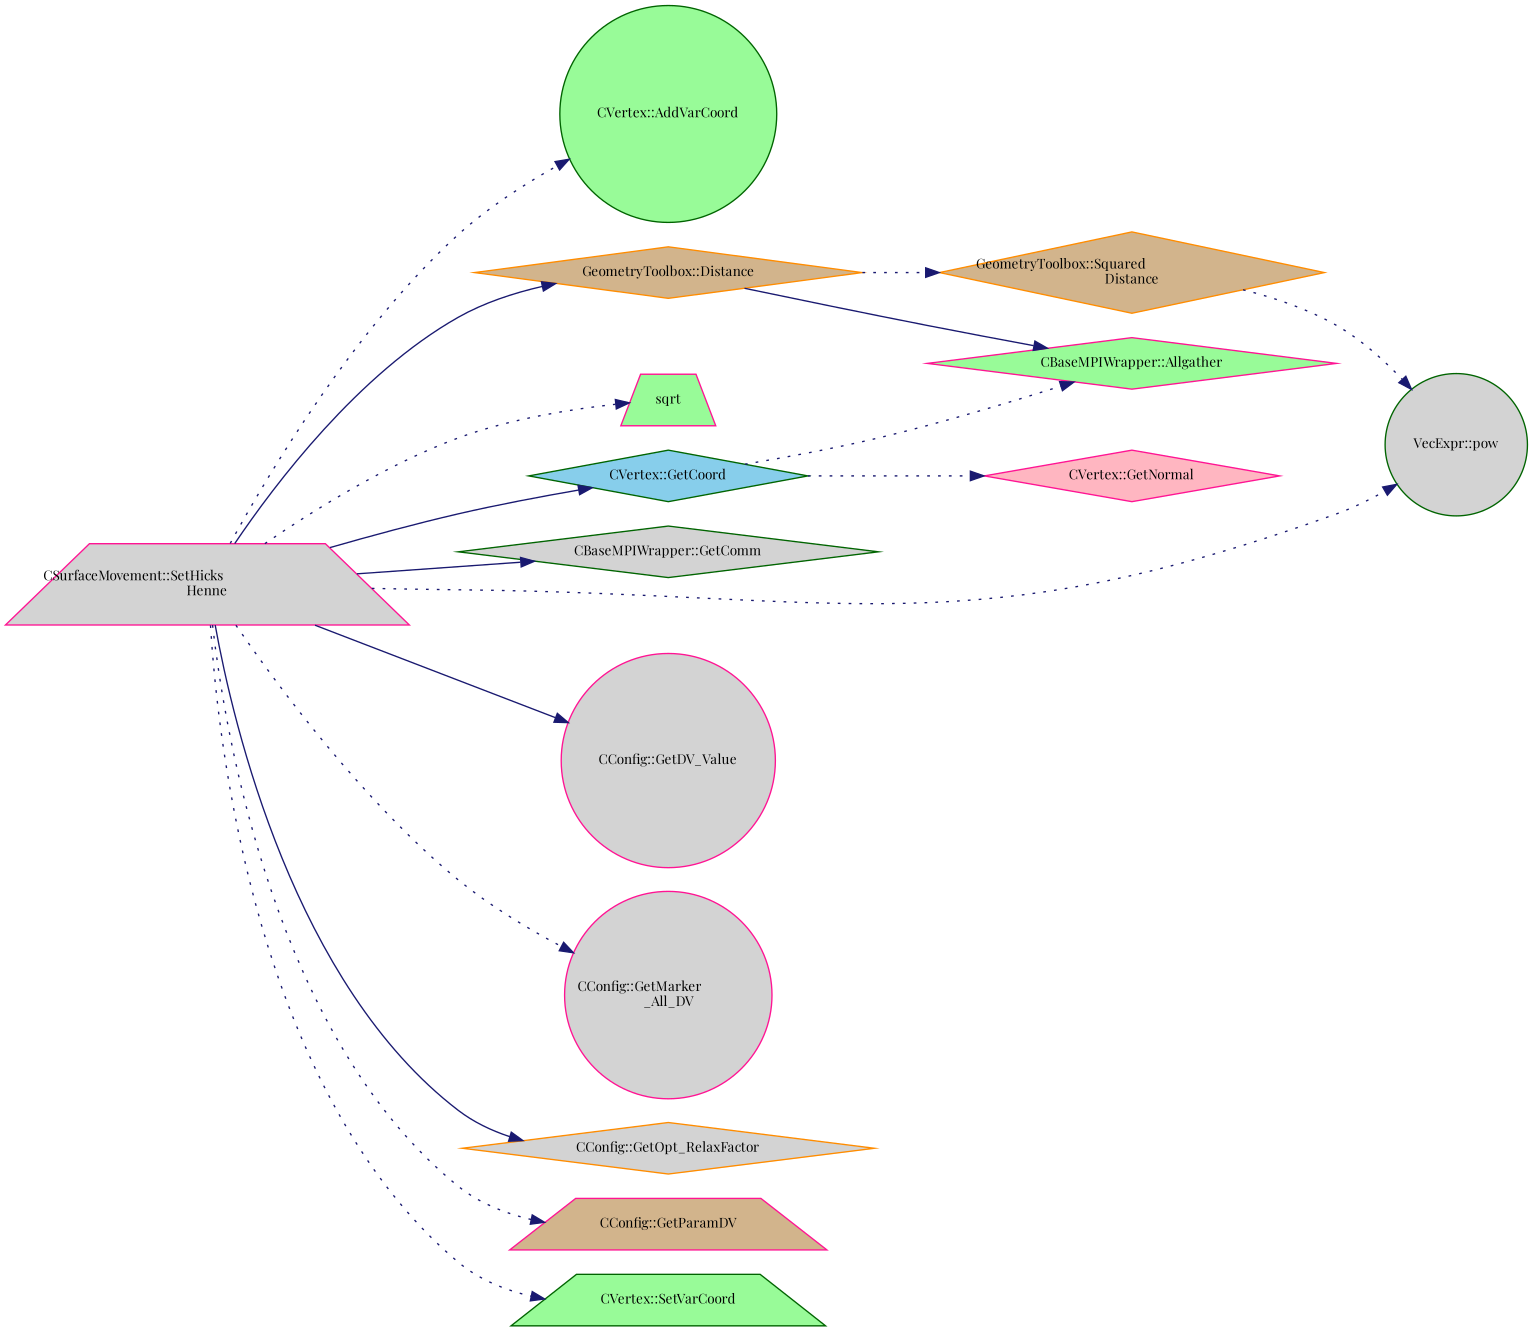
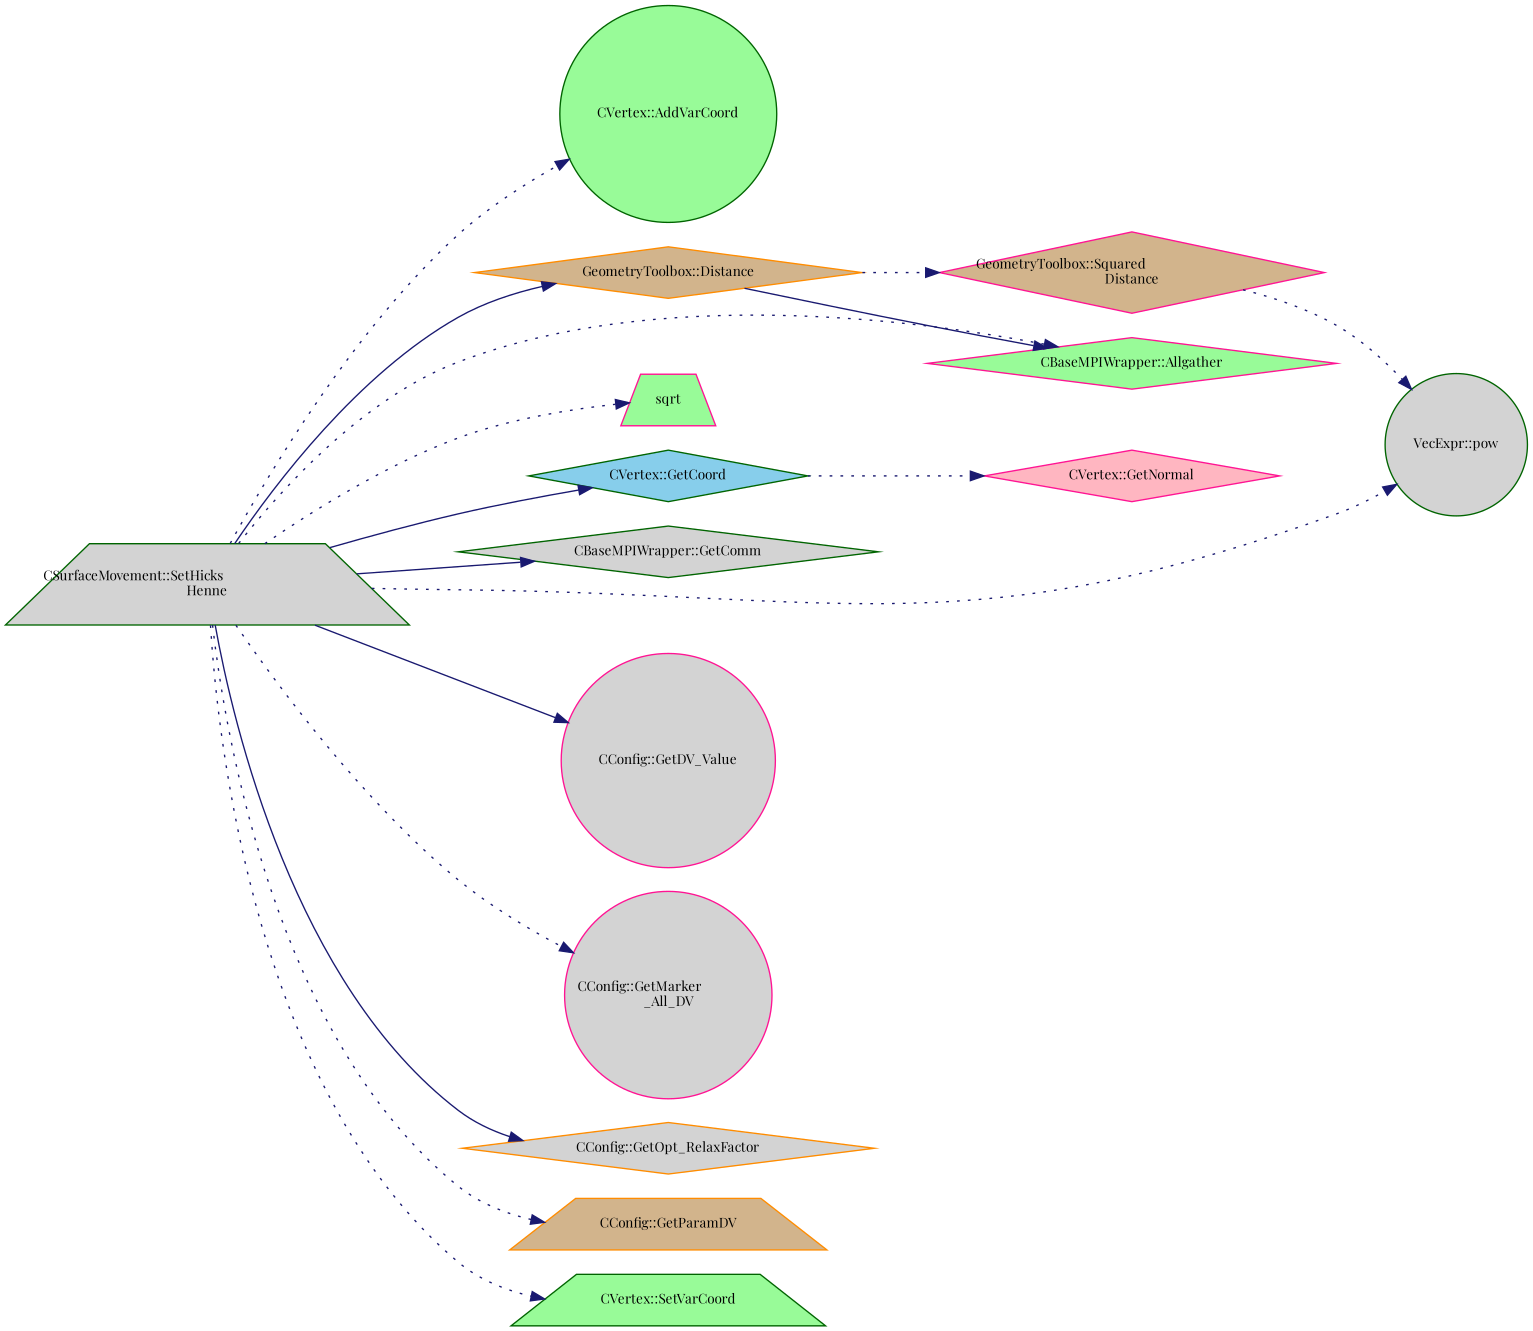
node "GeometryToolbox::Squared Distance": color darkorange -> deeppink
edge "CVertex::GetCoord" -> "CBaseMPIWrapper::Allgather": now "CSurfaceMovement::SetHicks Henne" -> "CBaseMPIWrapper::Allgather"
node "CSurfaceMovement::SetHicks Henne": color deeppink -> darkgreen
node "CConfig::GetParamDV": color deeppink -> darkorange
